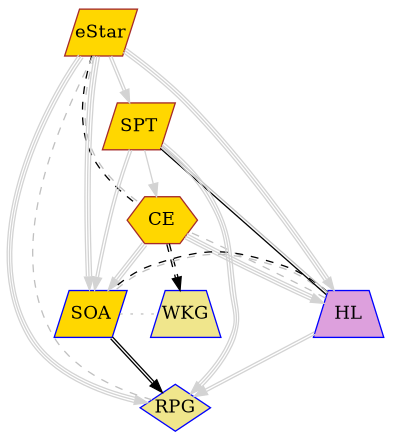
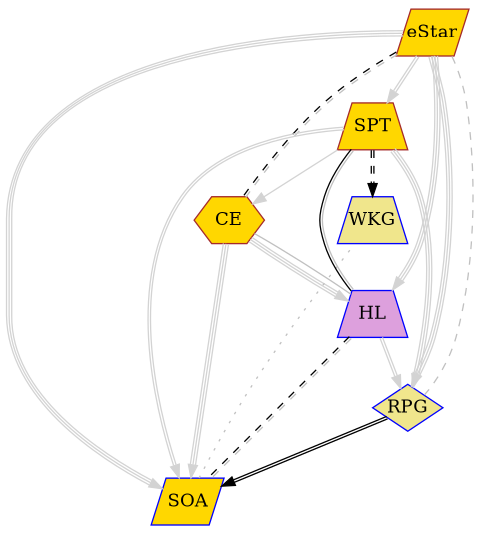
node "SPT": shape parallelogram -> trapezium
edge "CE" -- "HL": style dashed -> solid
edge "CE" -> "WKG": now "SPT" -> "WKG"
edge "SOA" -> "RPG": reversed
